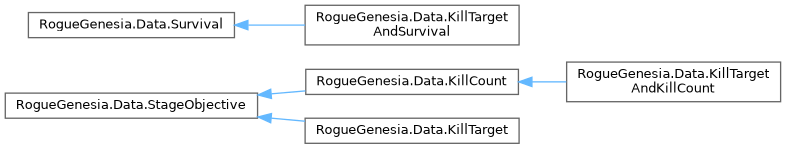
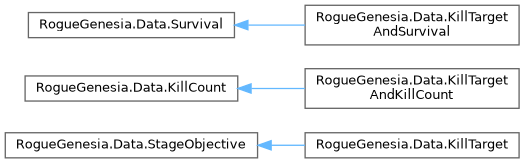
edge "RogueGenesia.Data.KillCount" -> "RogueGenesia.Data.StageObjective": removed
